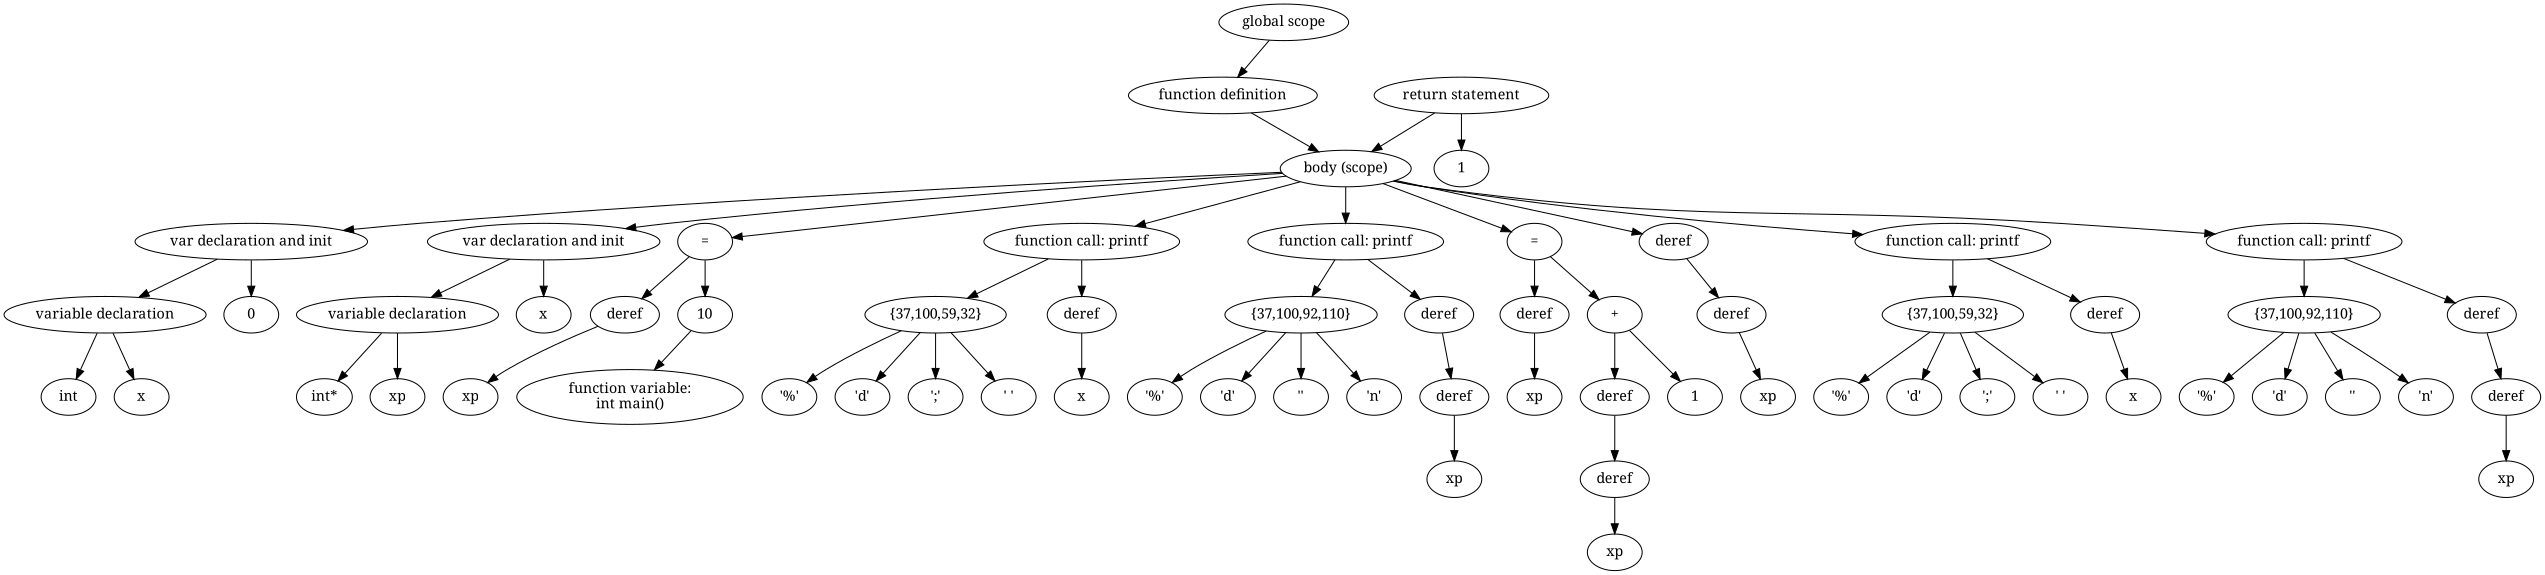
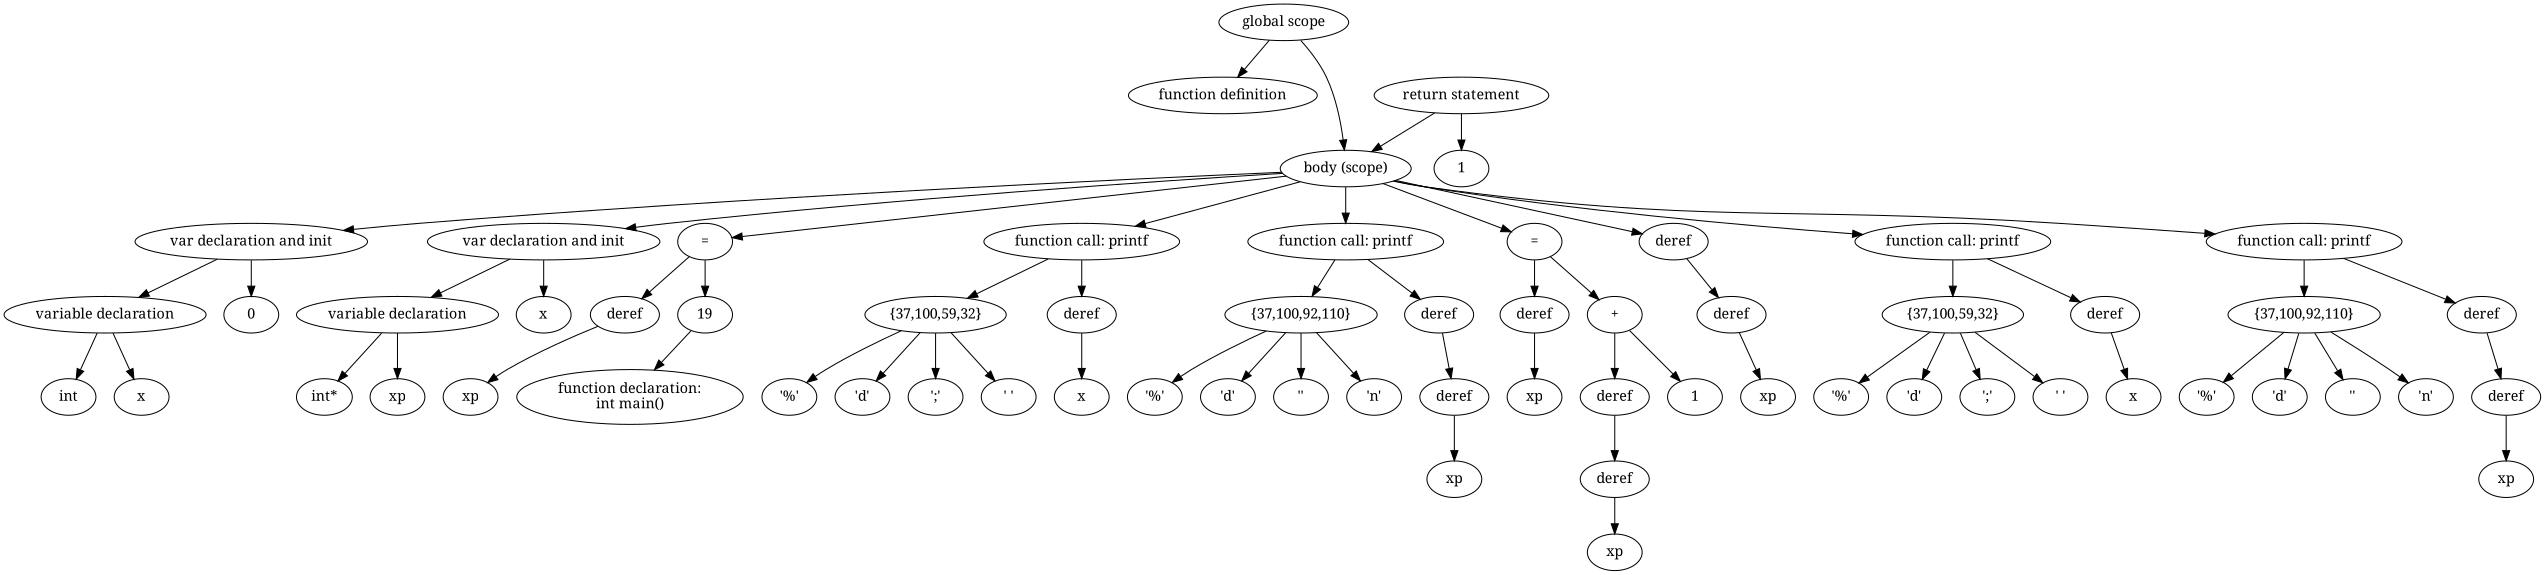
edge "function definition" -> "body (scope)": now "global scope" -> "body (scope)"
node "10": label "10" -> "19"
node "function variable: int main()": label "function variable: int main()" -> "function declaration: int main()"
